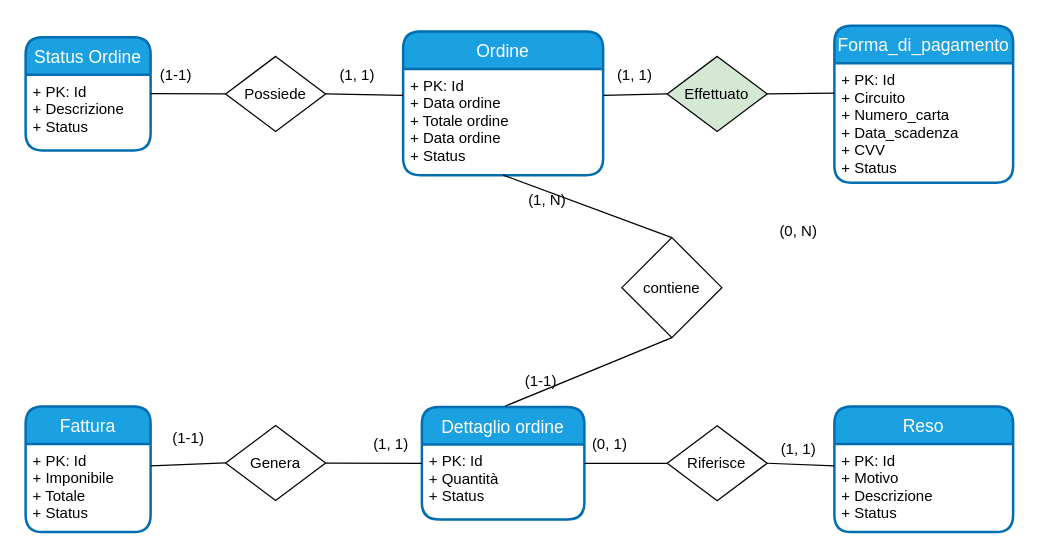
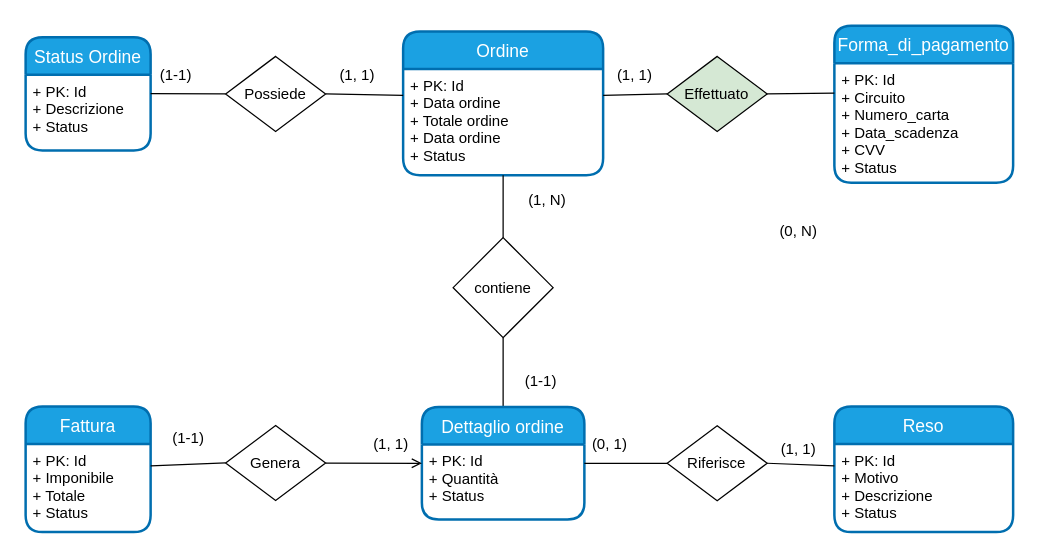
node "contiene": moved (672, 288) -> (503, 288)
edge "Genera" -- "Dettaglio ordine": arrowhead none -> open
